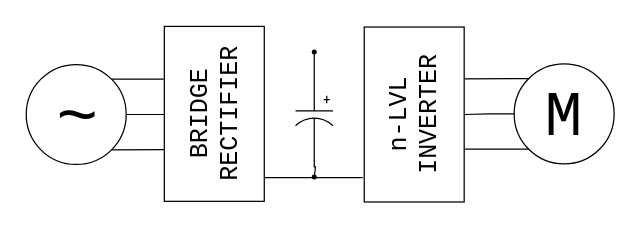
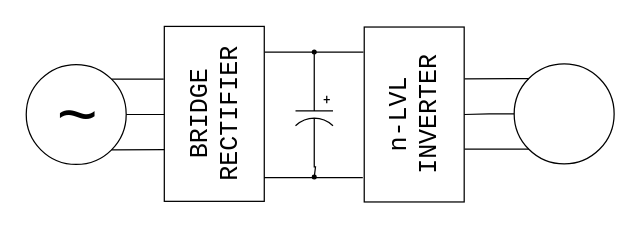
edge "BRIDGE RECTIFIER" -- "n-LVL INVERTER": added
node "M": removed
